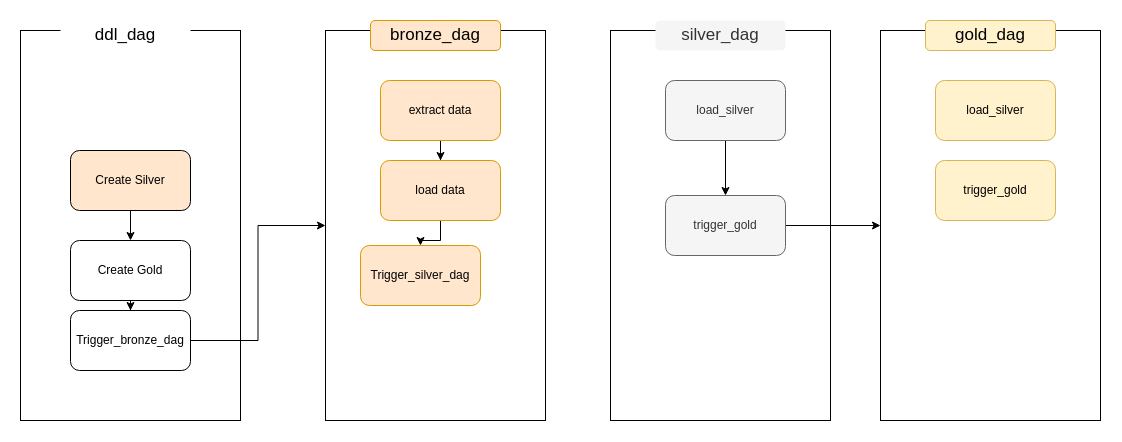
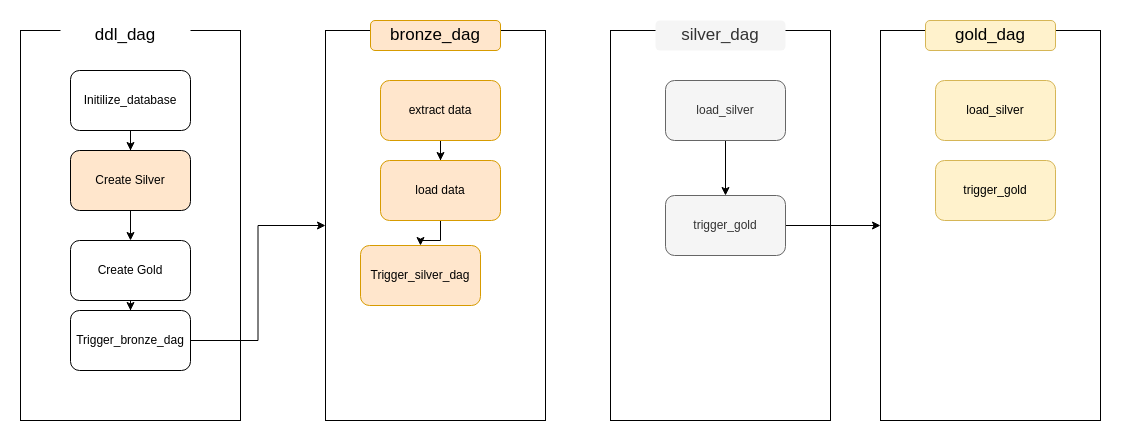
node "Initilize_database": added
edge "Initilize_database" -> "Create Silver": added
